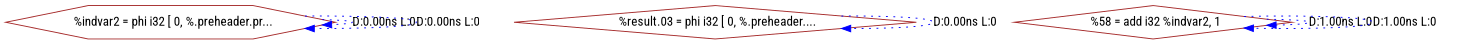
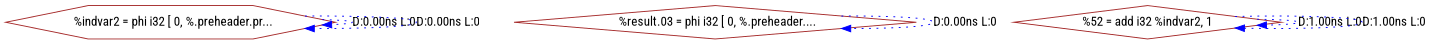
node "%58 = add i32 %indvar2, 1": label "%58 = add i32 %indvar2, 1" -> "%52 = add i32 %indvar2, 1"
